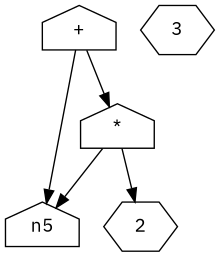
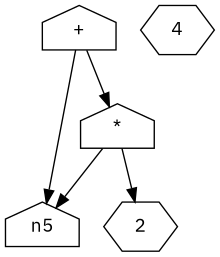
node "3": label "3" -> "4"
